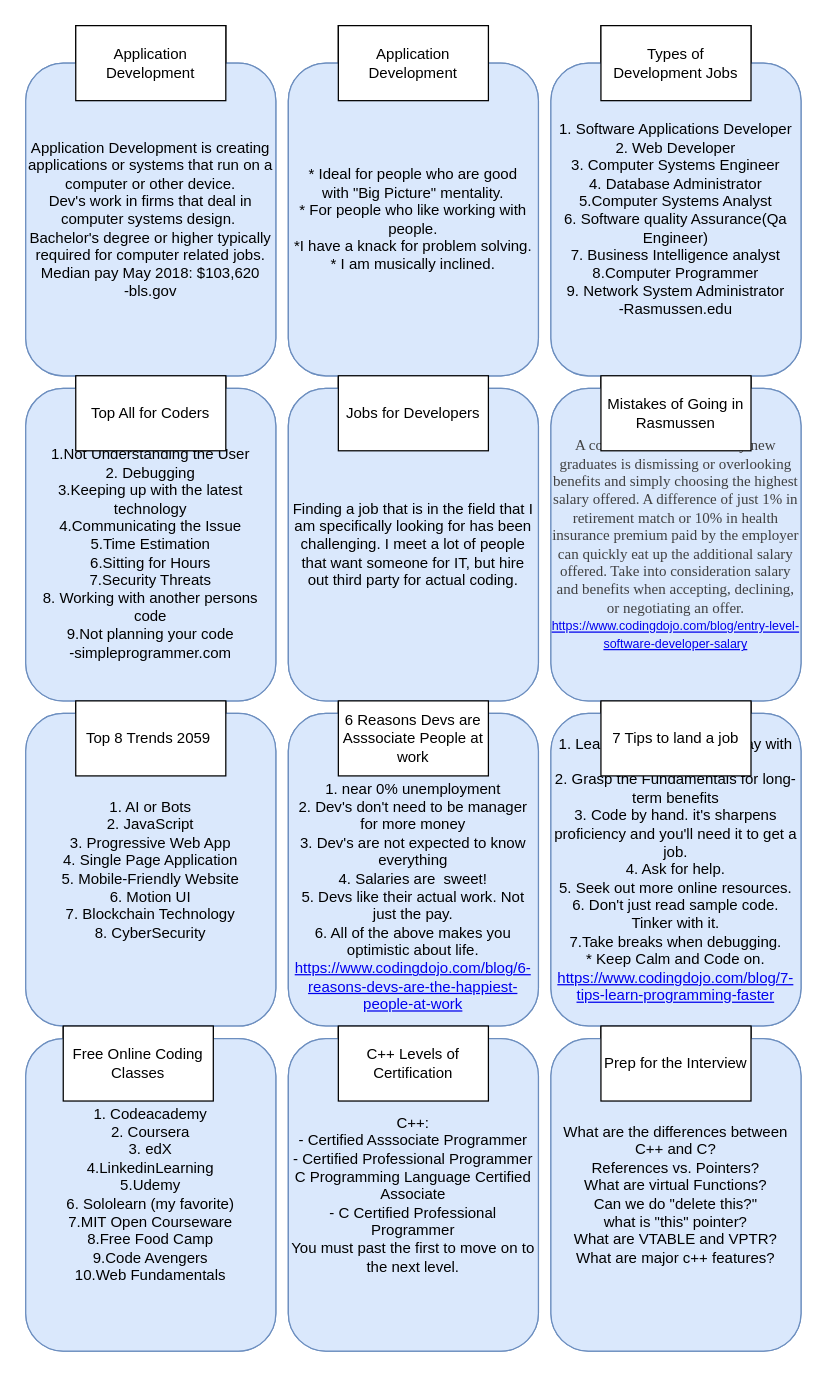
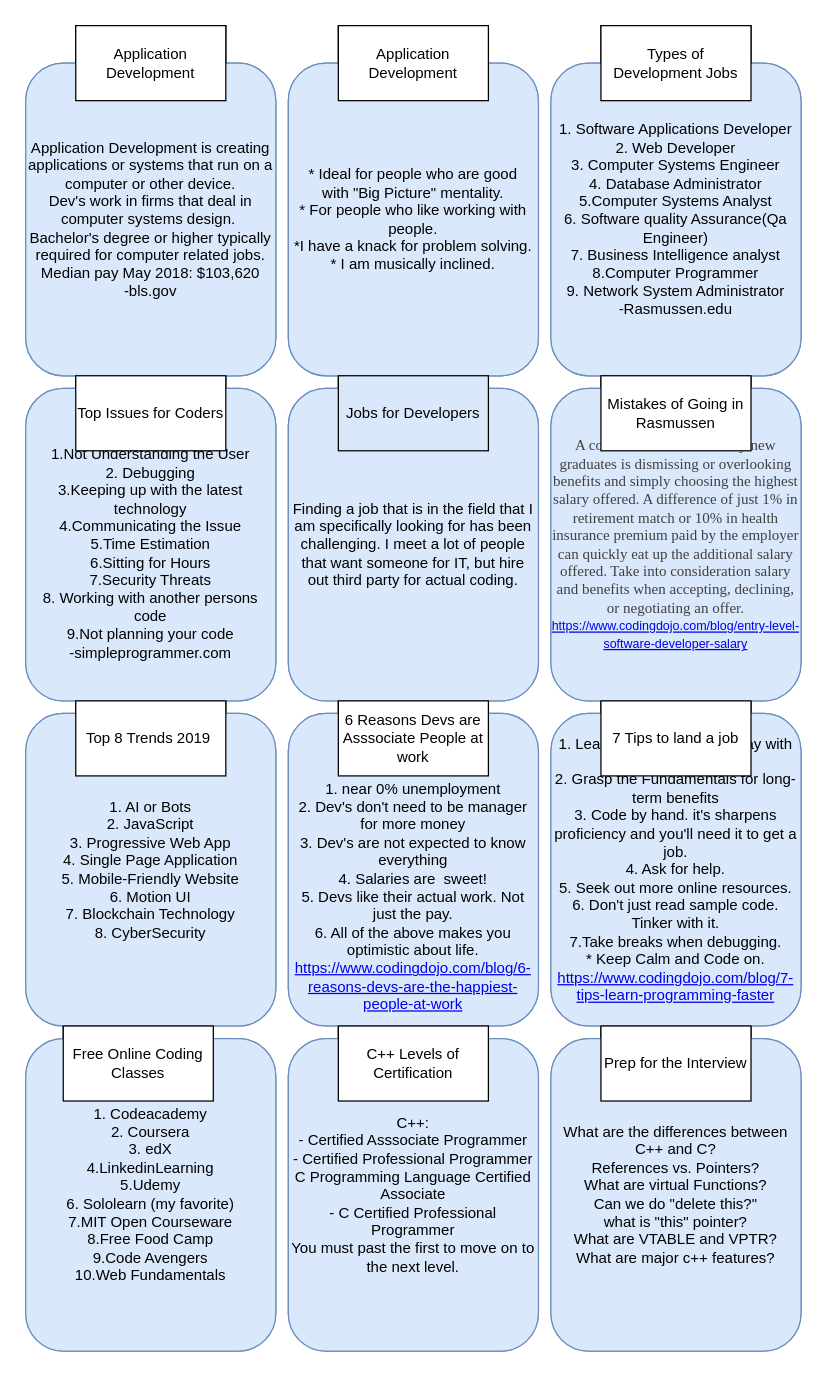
node "Top All for Coders": label "Top All for Coders" -> "Top Issues for Coders"
node "Jobs for Developers": fillcolor #ffffff -> #dae8fc
node "Top 8 Trends 2059": label "Top 8 Trends 2059" -> "Top 8 Trends 2019"
